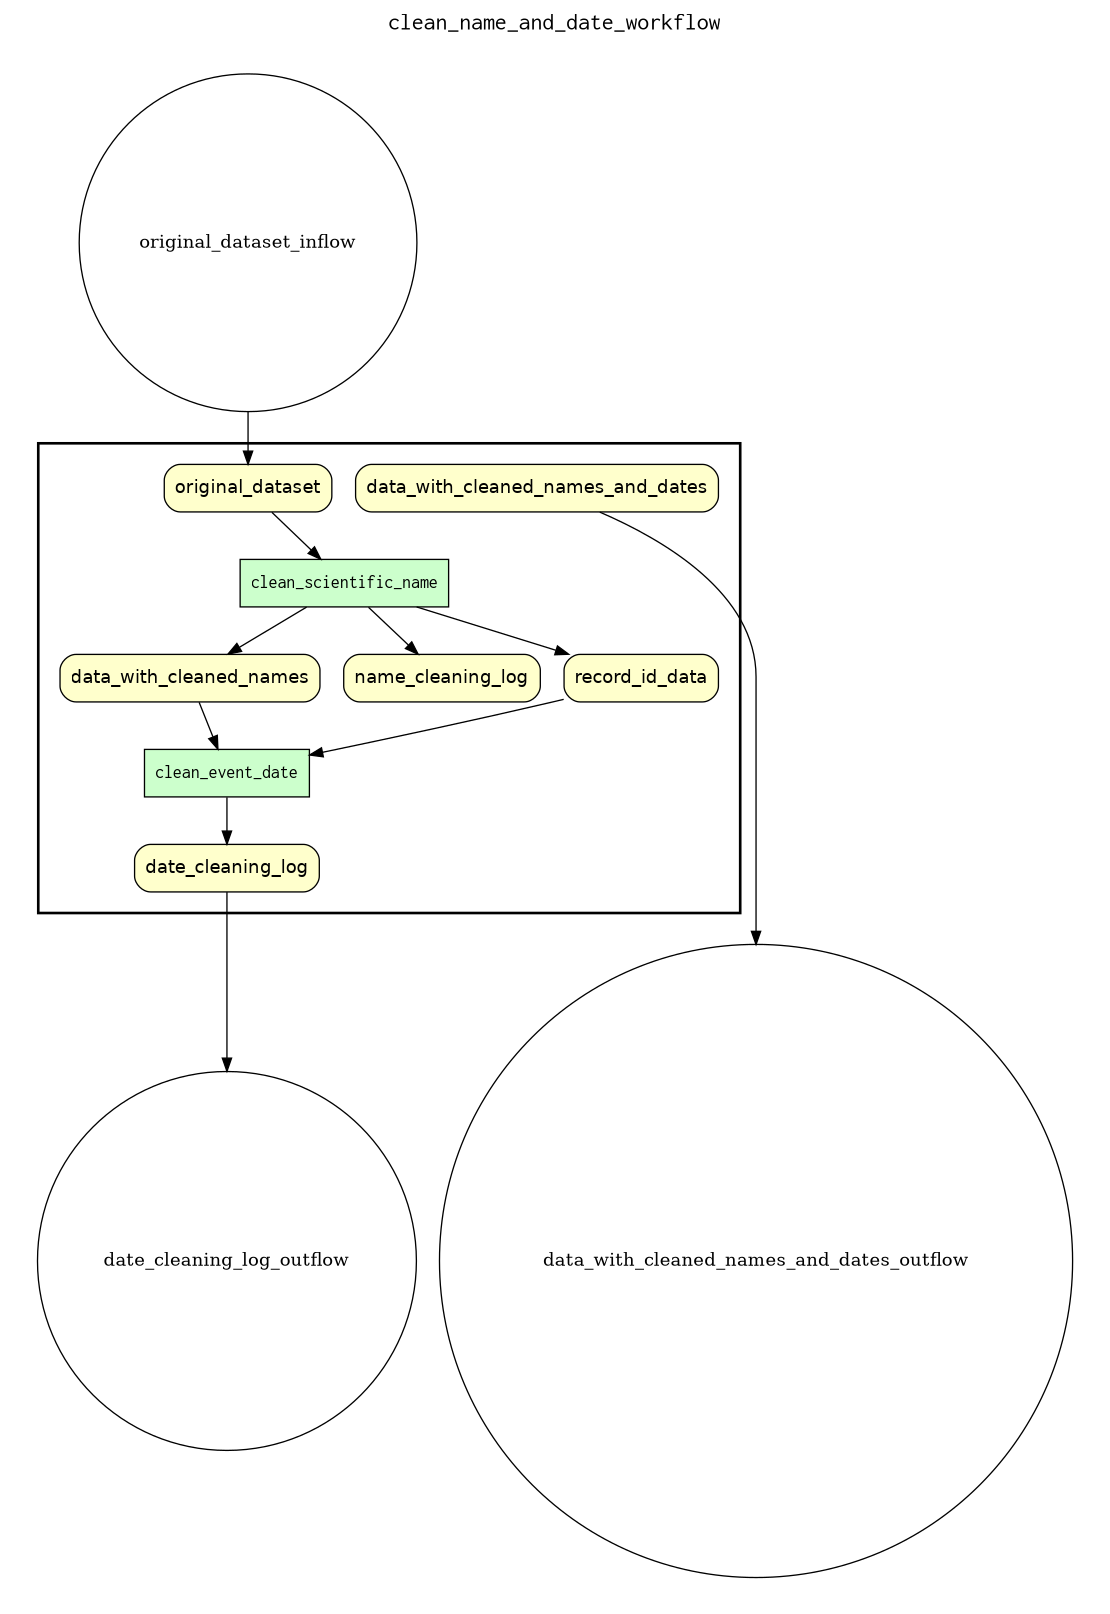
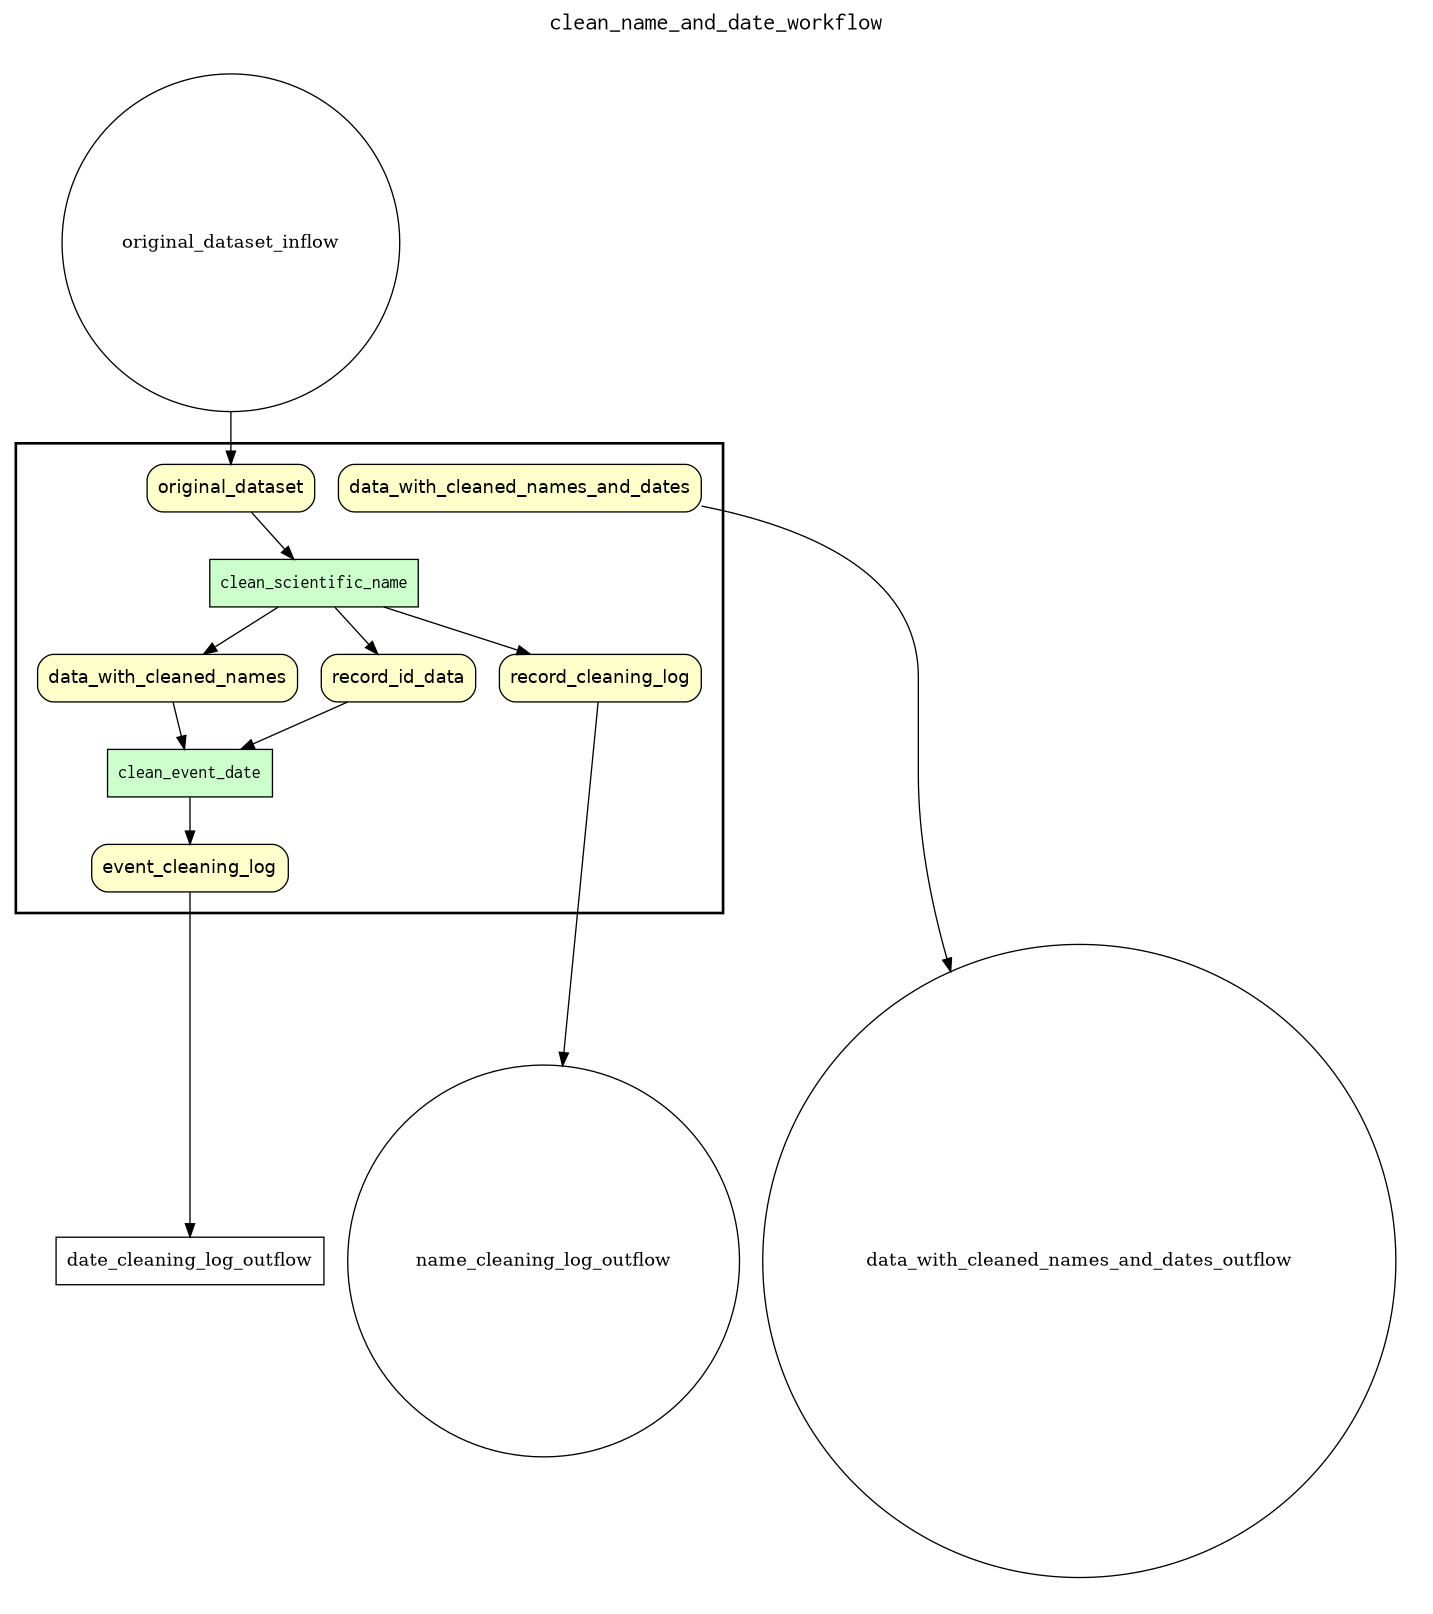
node "name_cleaning_log": label "name_cleaning_log" -> "record_cleaning_log"
node "date_cleaning_log": label "date_cleaning_log" -> "event_cleaning_log"
node "date_cleaning_log_outflow": shape circle -> box
node "name_cleaning_log_outflow": added
